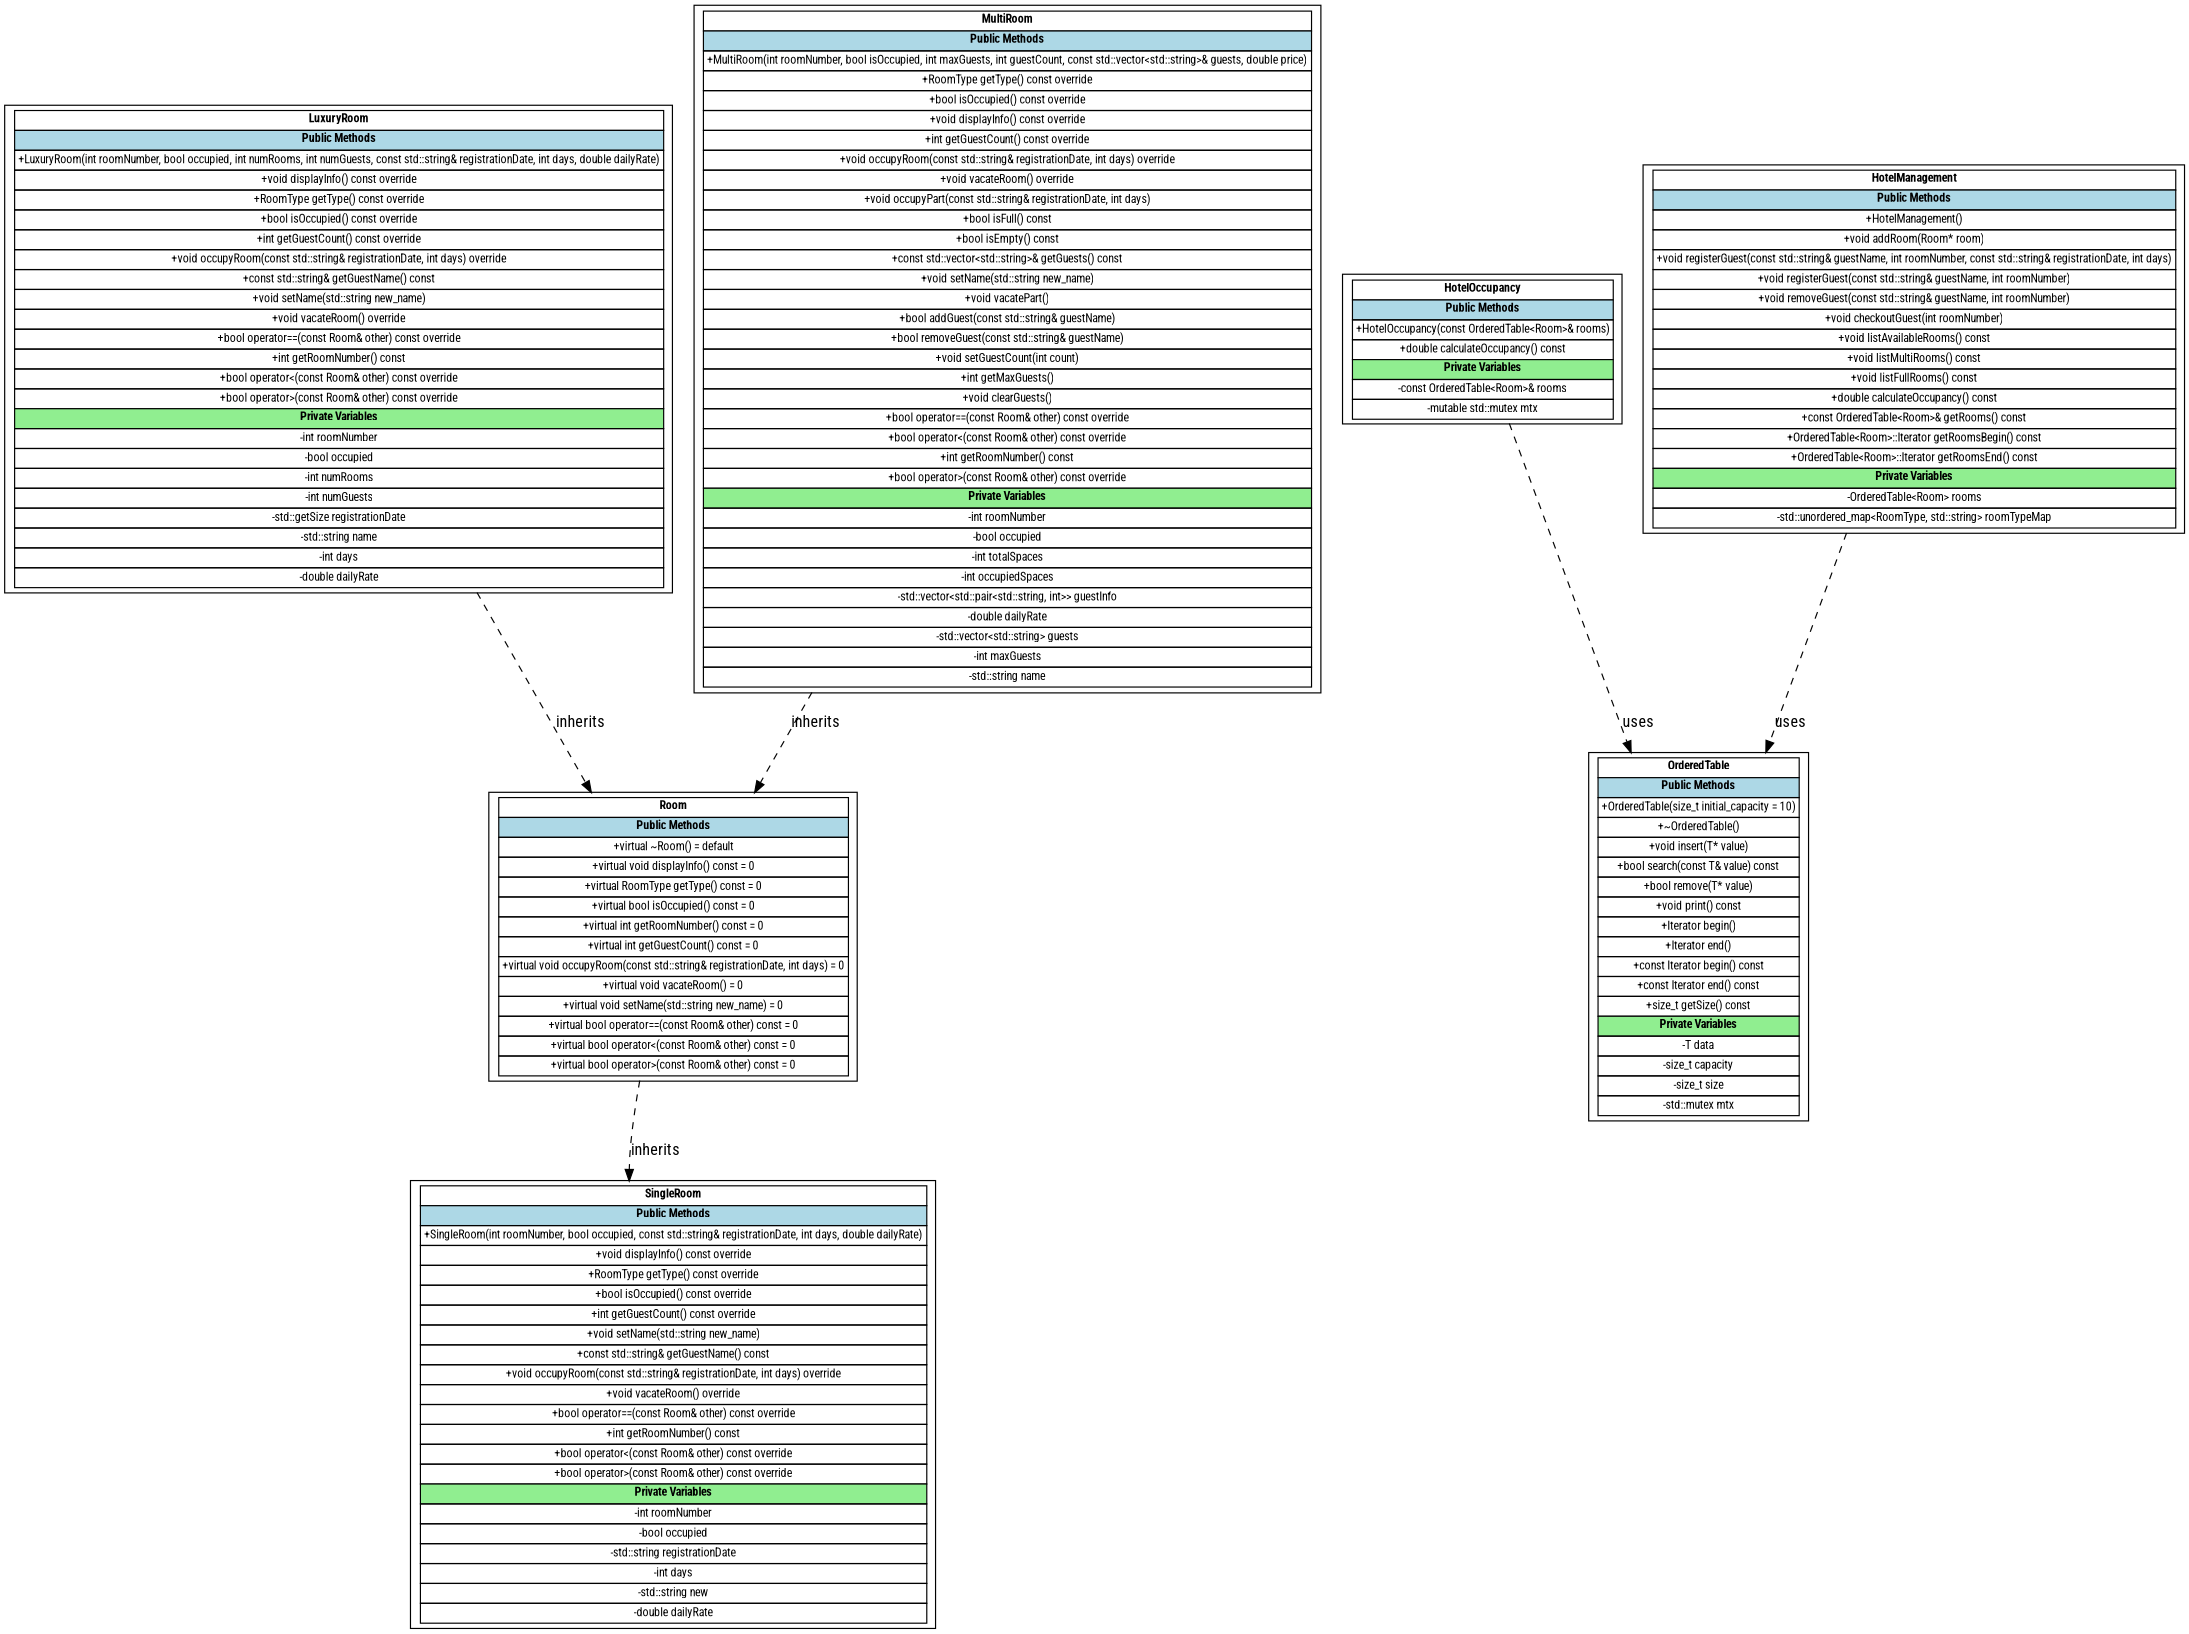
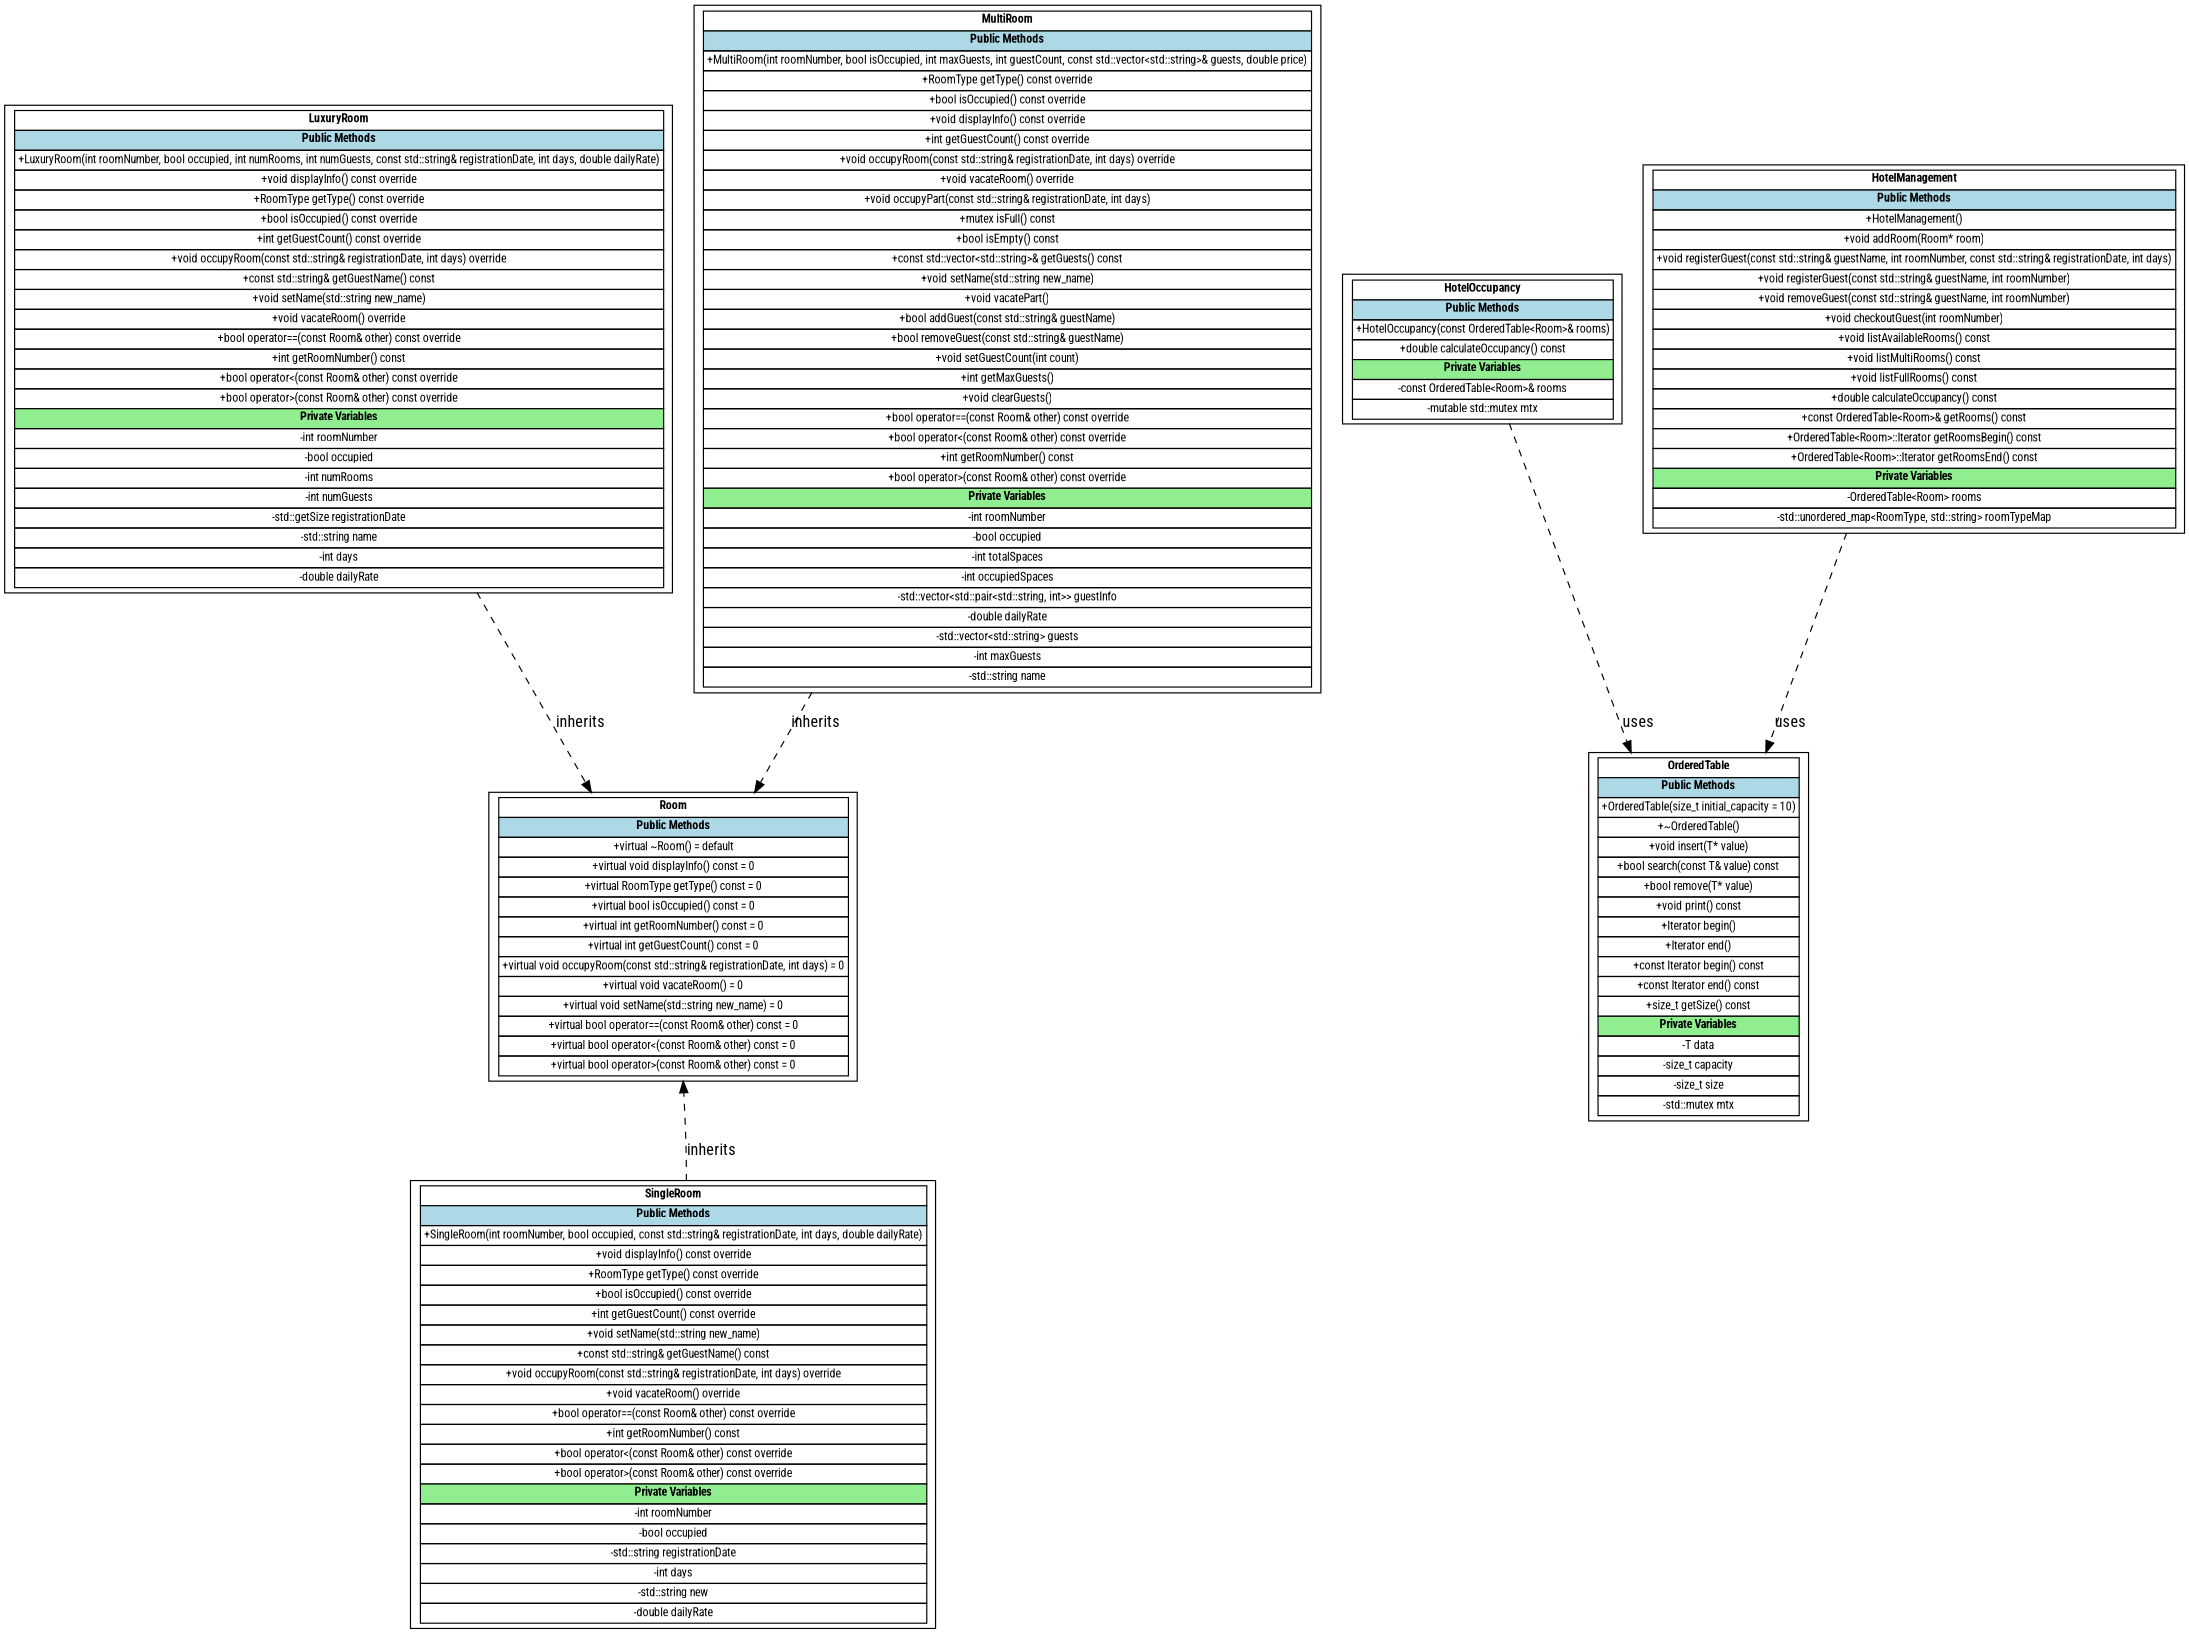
node "MultiRoom": text "+bool isFull() const" -> "+mutex isFull() const"
edge "Room" -> "SingleRoom": reversed
